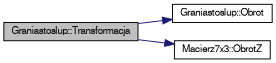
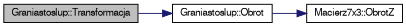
edge "Graniastoslup::Transformacja" -> "Macierz7x3::ObrotZ": now "Graniastoslup::Obrot" -> "Macierz7x3::ObrotZ"
